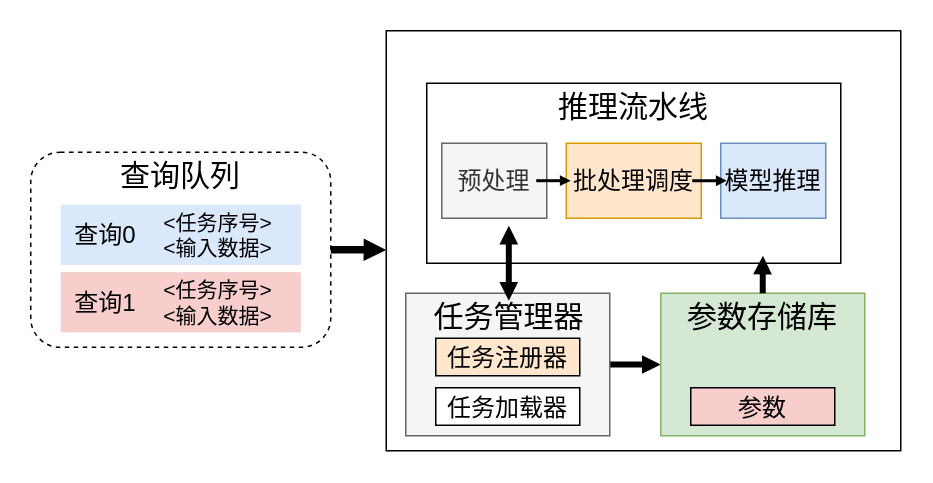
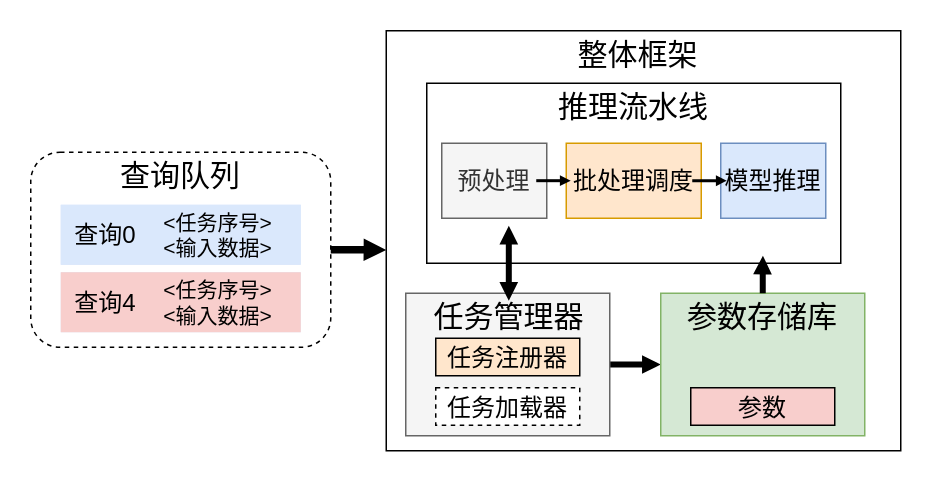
node "整体框架": added
node "查询1": label "查询1" -> "查询4"
node "任务加载器": style solid -> dashed
